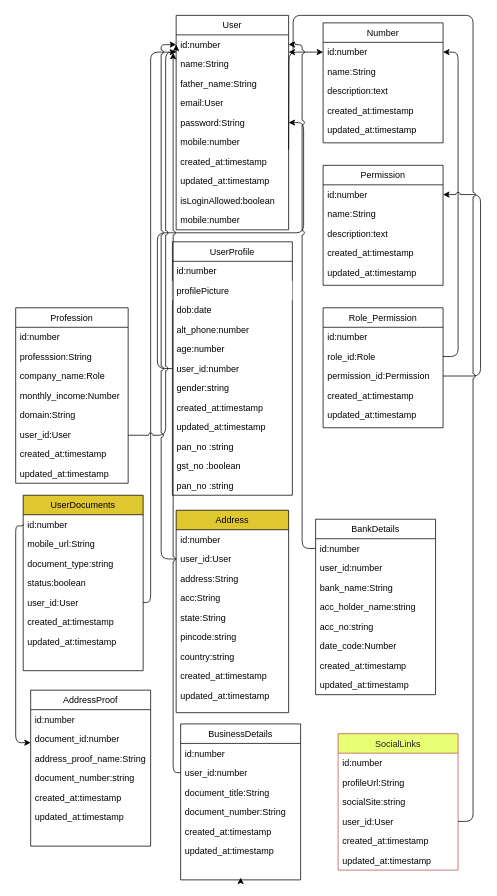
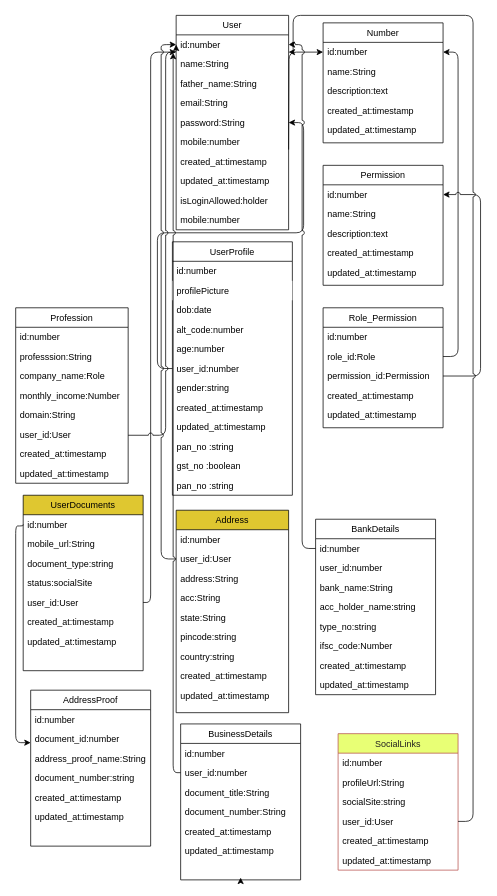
node "email:User": label "email:User" -> "email:String"
node "isLoginAllowed:boolean": label "isLoginAllowed:boolean" -> "isLoginAllowed:holder"
node "alt_phone:number": label "alt_phone:number" -> "alt_code:number"
node "status:boolean": label "status:boolean" -> "status:socialSite"
node "acc_no:string": label "acc_no:string" -> "type_no:string"
node "date_code:Number": label "date_code:Number" -> "ifsc_code:Number"
